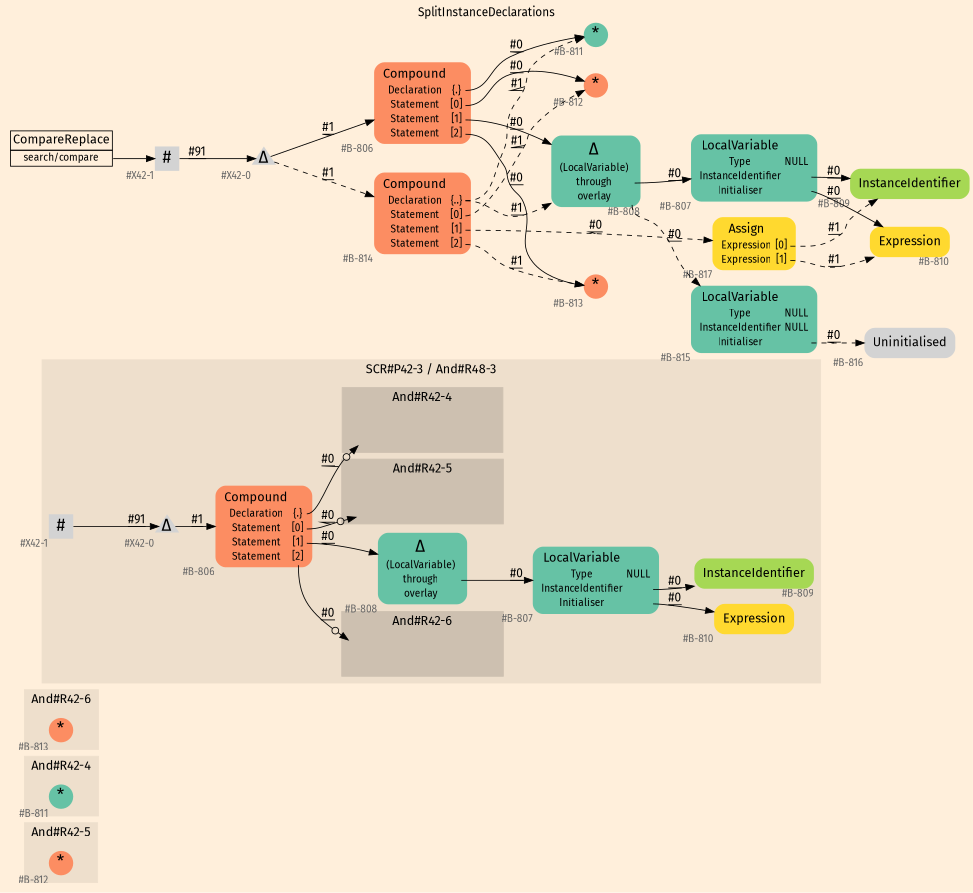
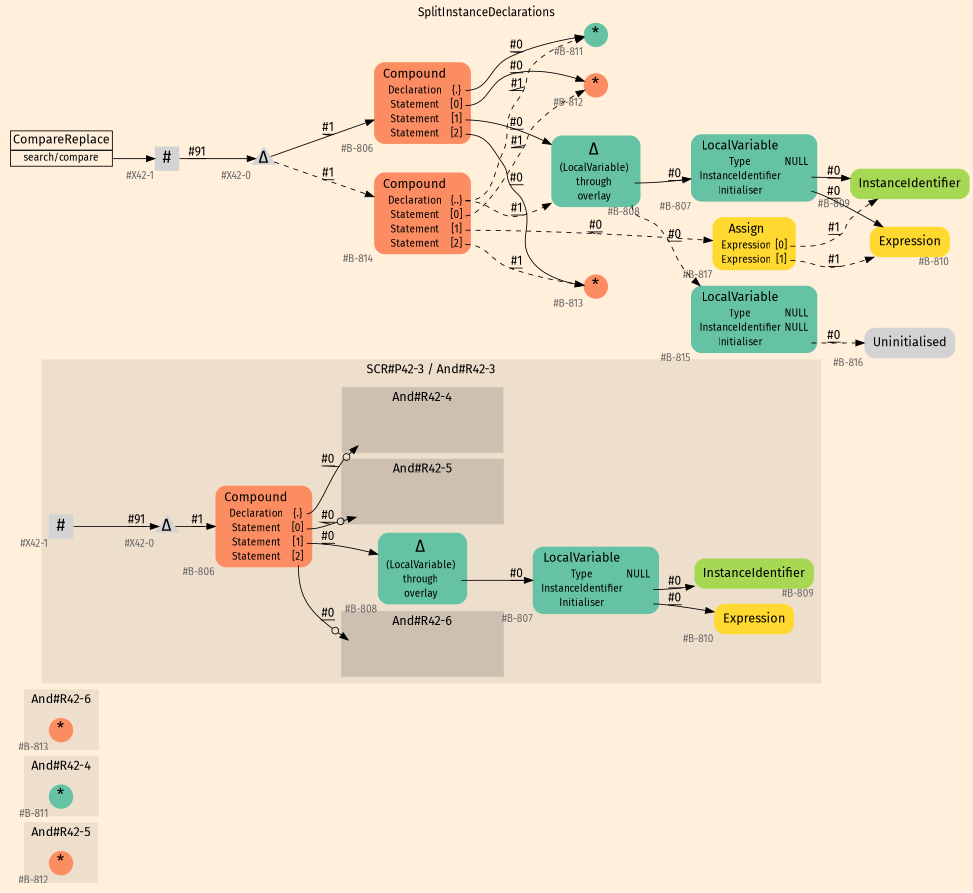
cluster "SCR#P42-3 / And#R48-3": label "SCR#P42-3 / And#R48-3" -> "SCR#P42-3 / And#R42-3"
